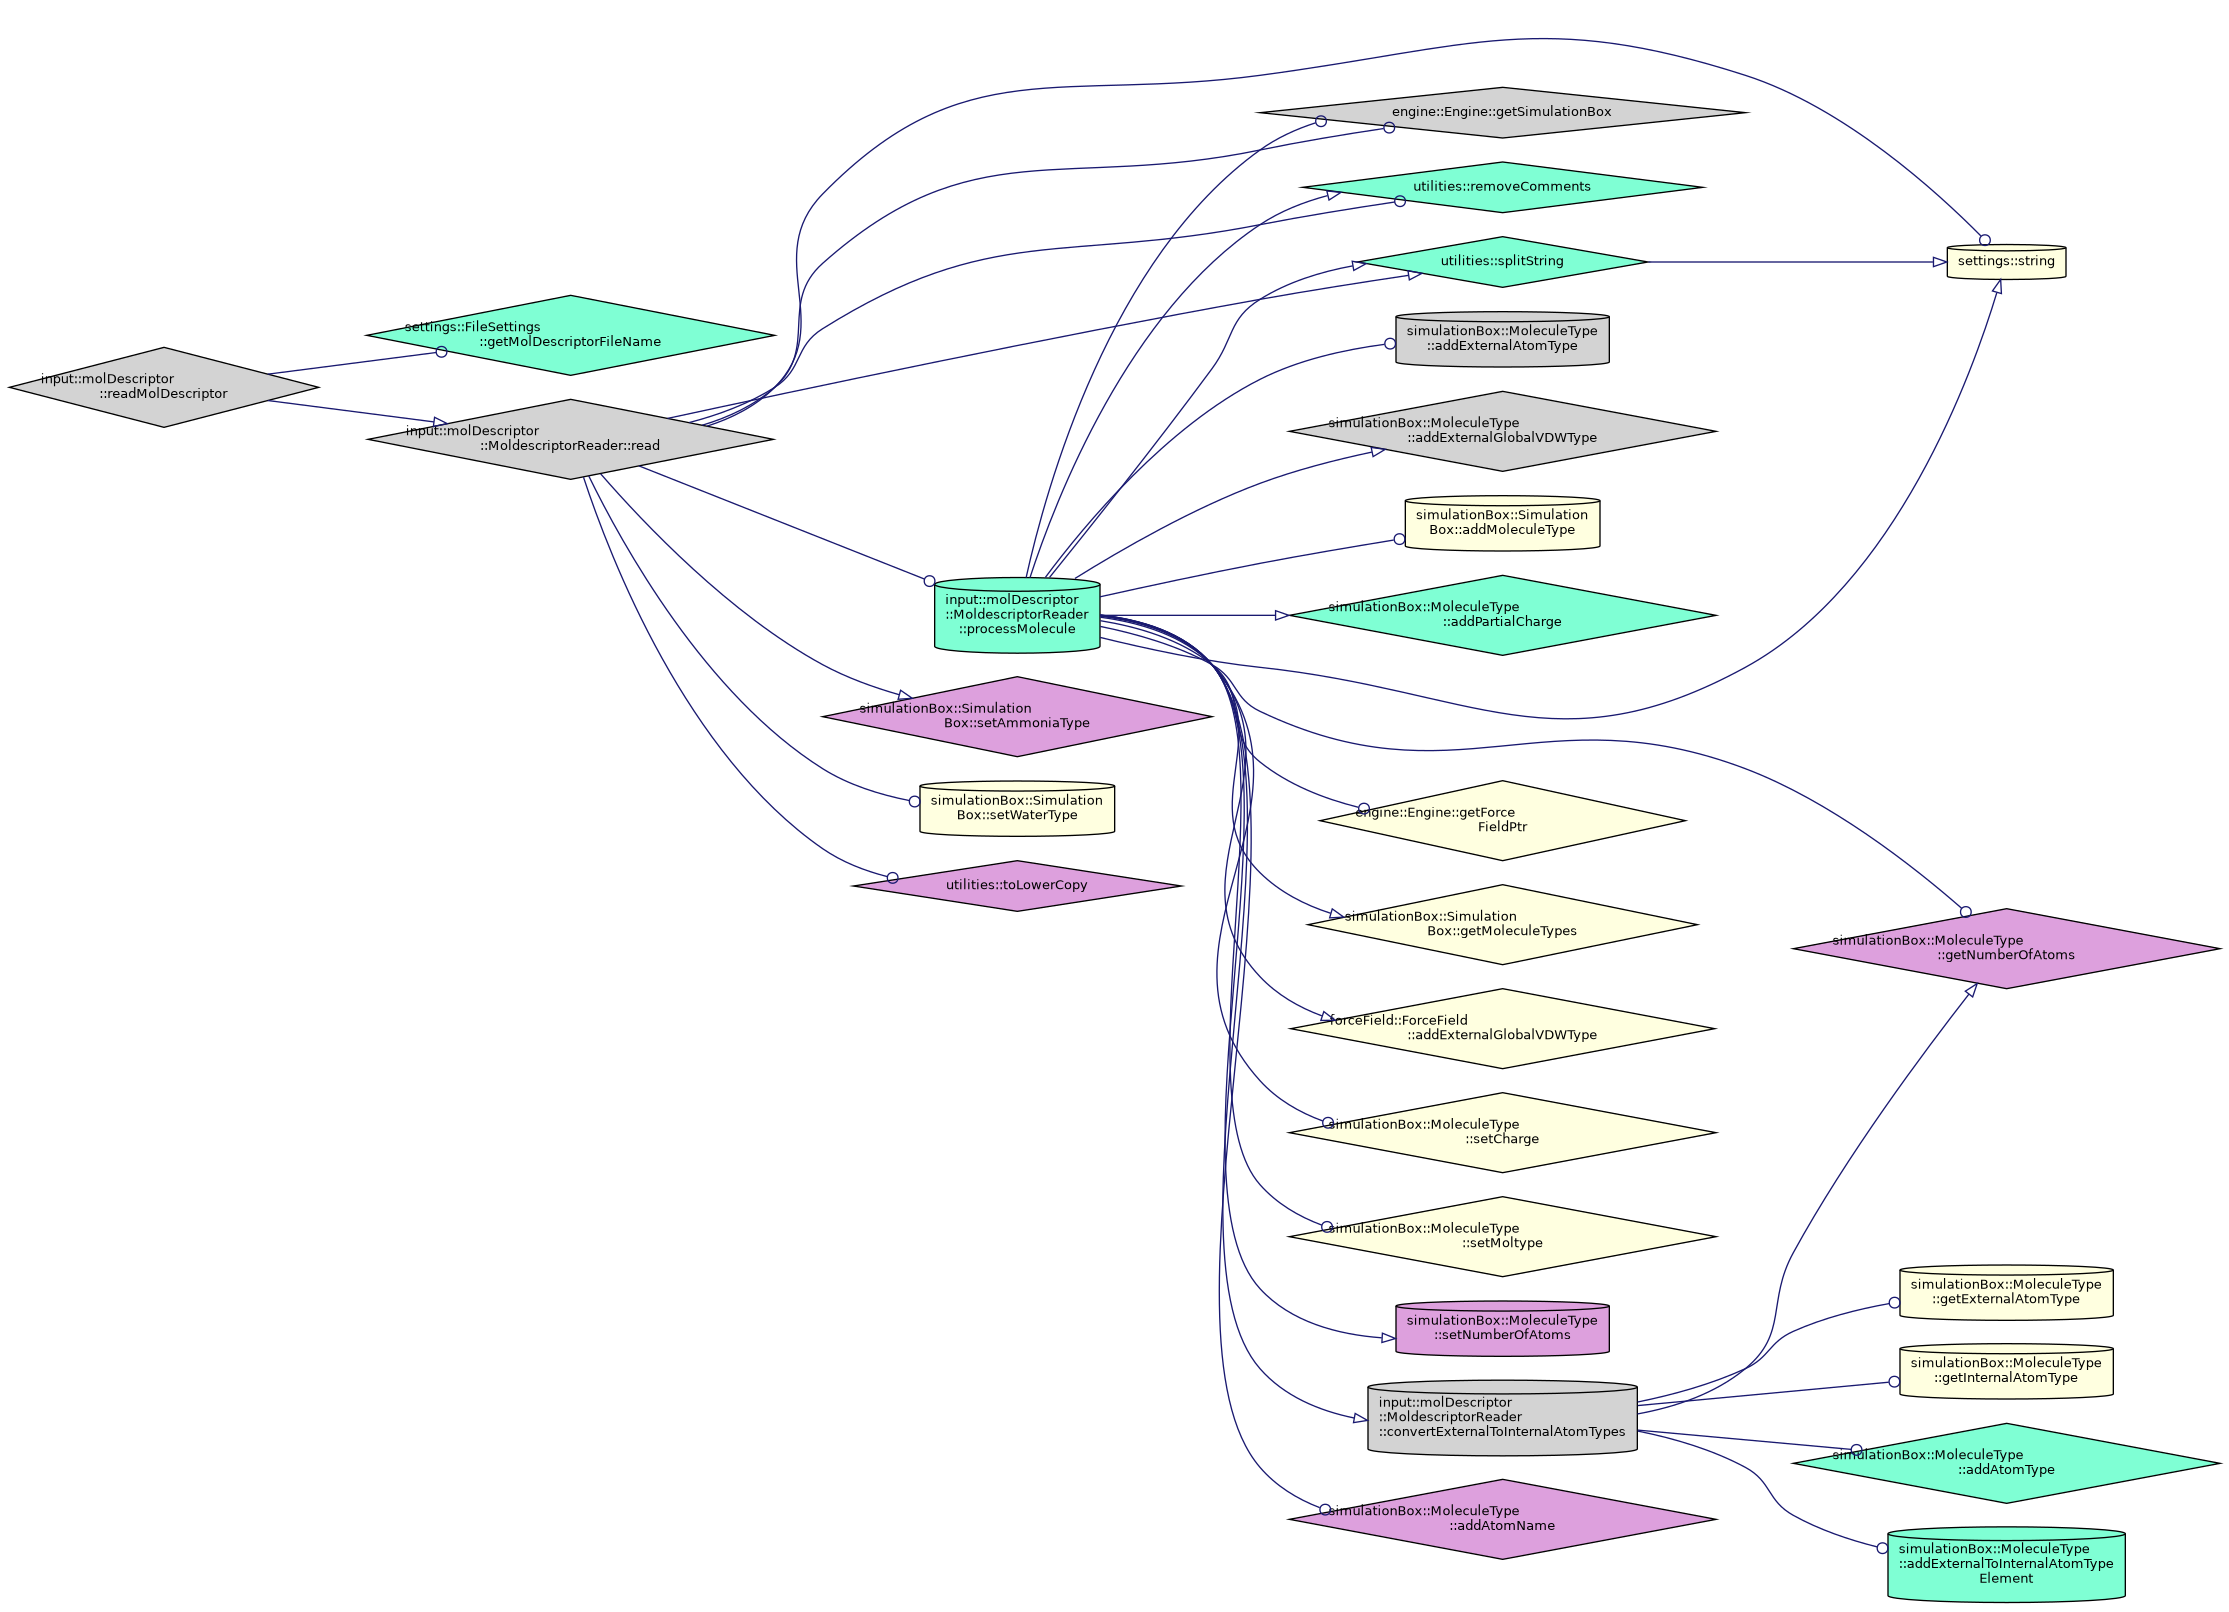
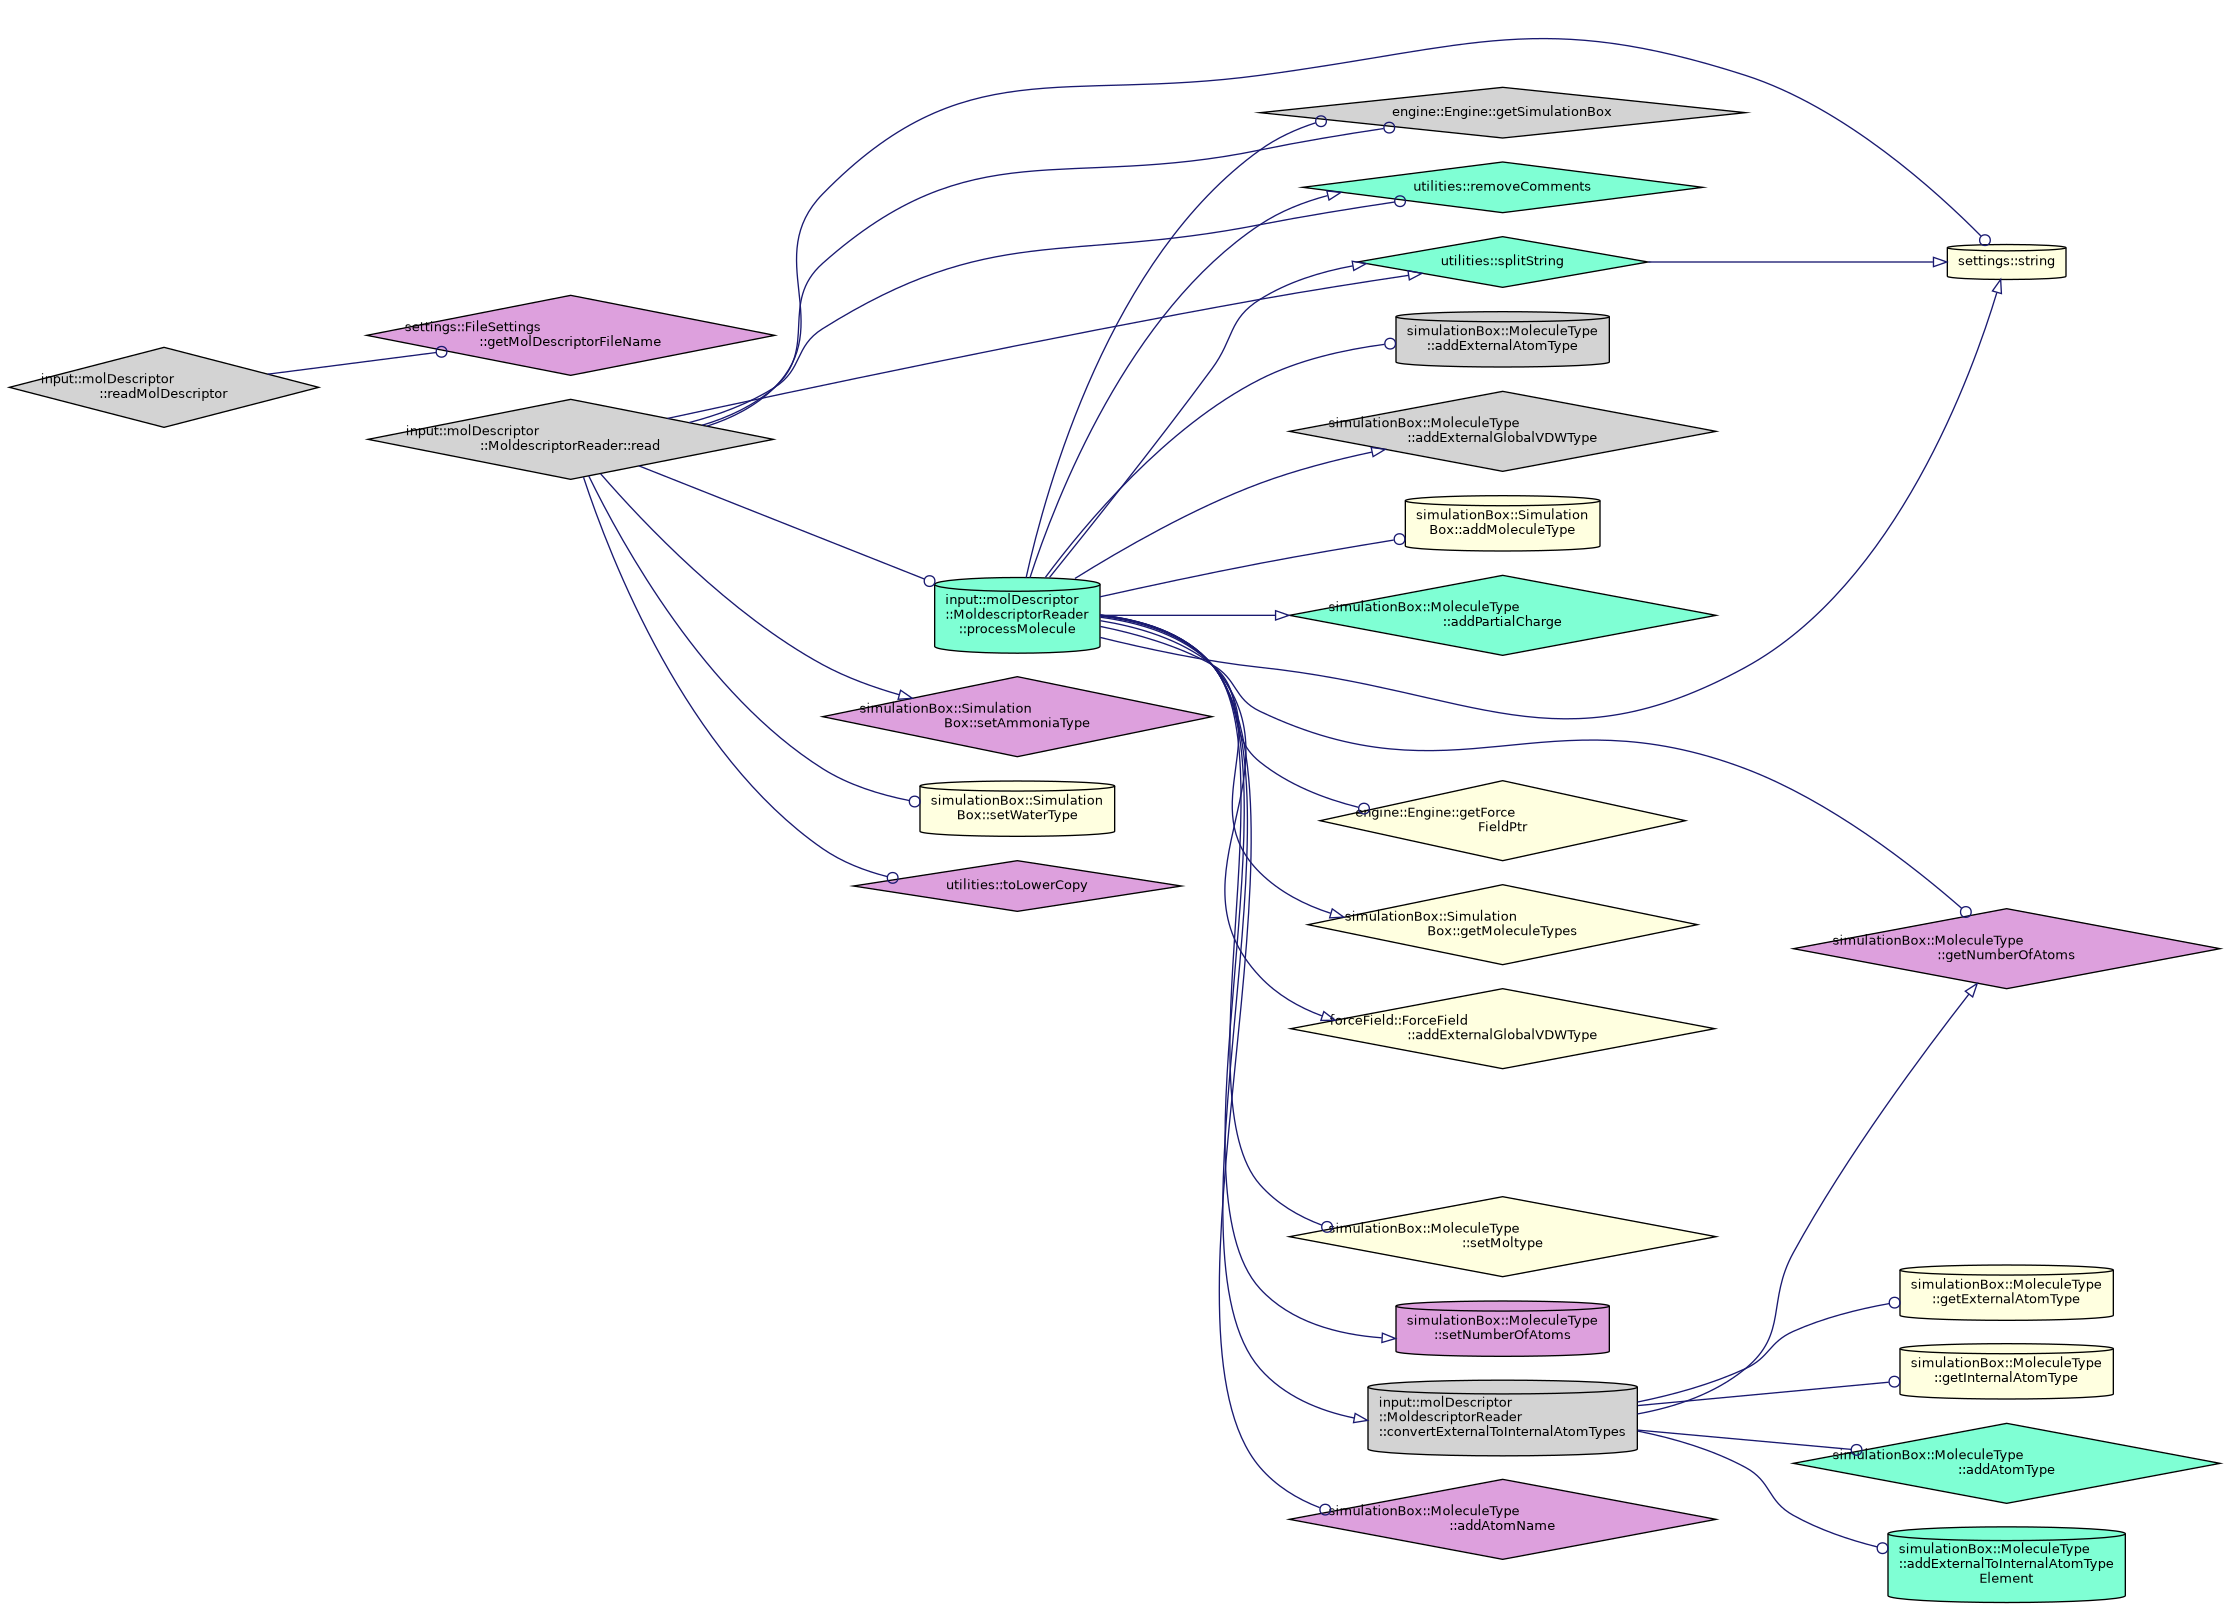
node "settings::FileSettings ::getMolDescriptorFileName": fillcolor aquamarine -> plum
edge "input::molDescriptor ::readMolDescriptor" -> "input::molDescriptor ::MoldescriptorReader::read": removed
node "simulationBox::MoleculeType ::setCharge": removed
